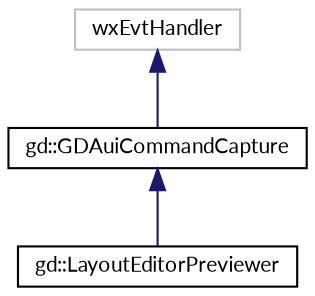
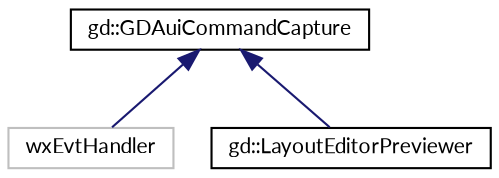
edge "gd::GDAuiCommandCapture" -> "wxEvtHandler": reversed
